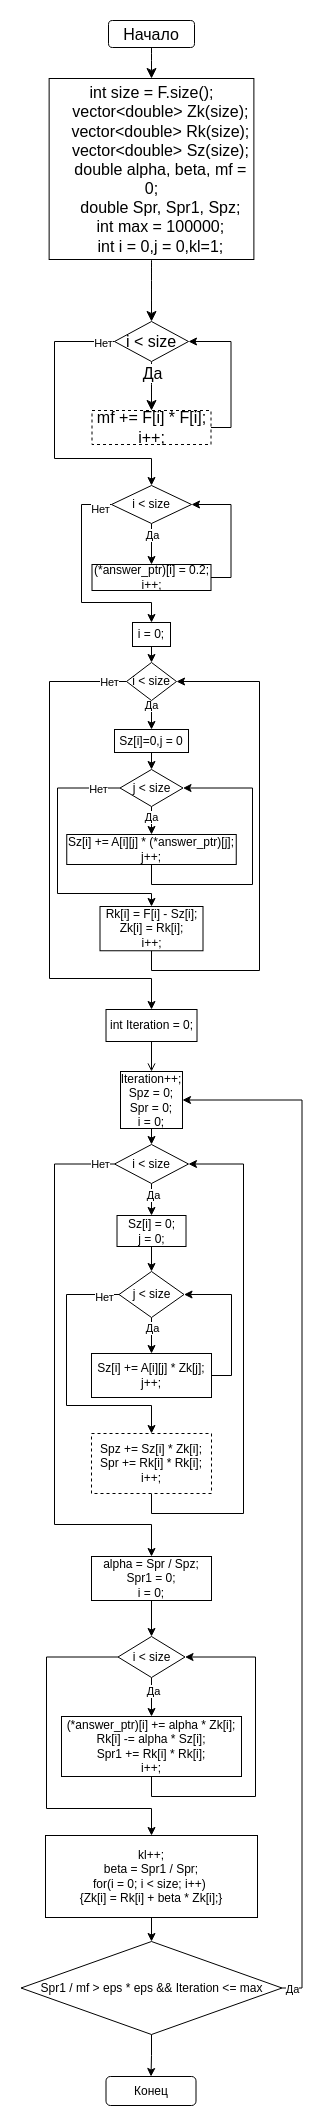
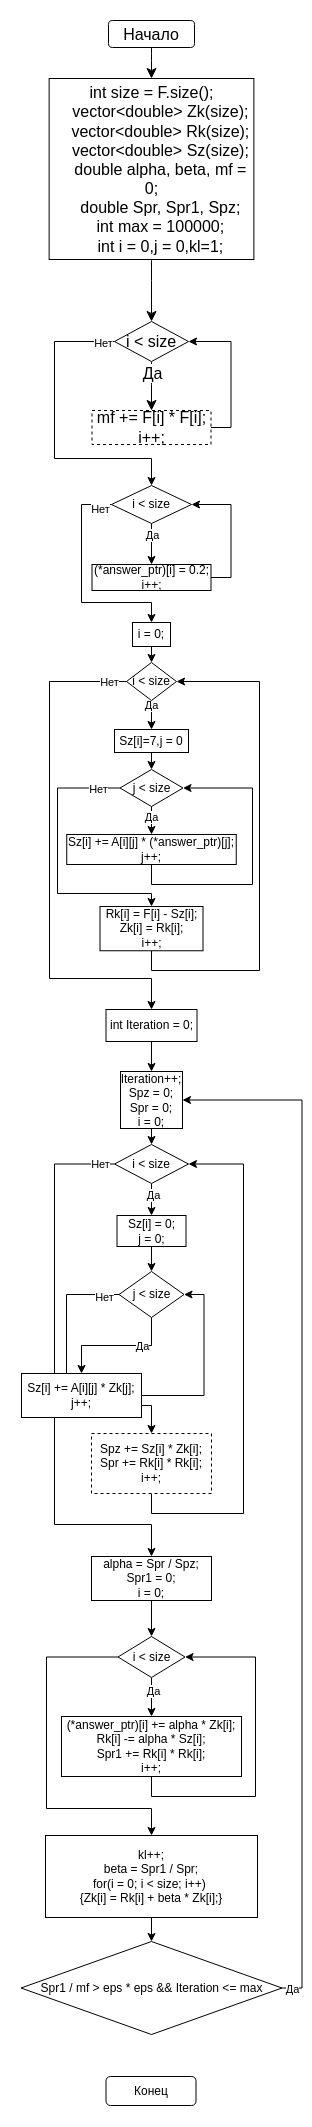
node "Sz[i]=0,j = 0": label "Sz[i]=0,j = 0" -> "Sz[i]=7,j = 0"
edge "int Iteration = 0;" -> "Iteration++; Spz = 0; Spr = 0; i = 0;": arrowhead open -> classic
node "Sz[i] += A[i][j] * Zk[j]; j++;": moved (152, 1376) -> (82, 1396)
edge "Spr1 / mf > eps * eps && Iteration <= max" -> "Конец": removed
